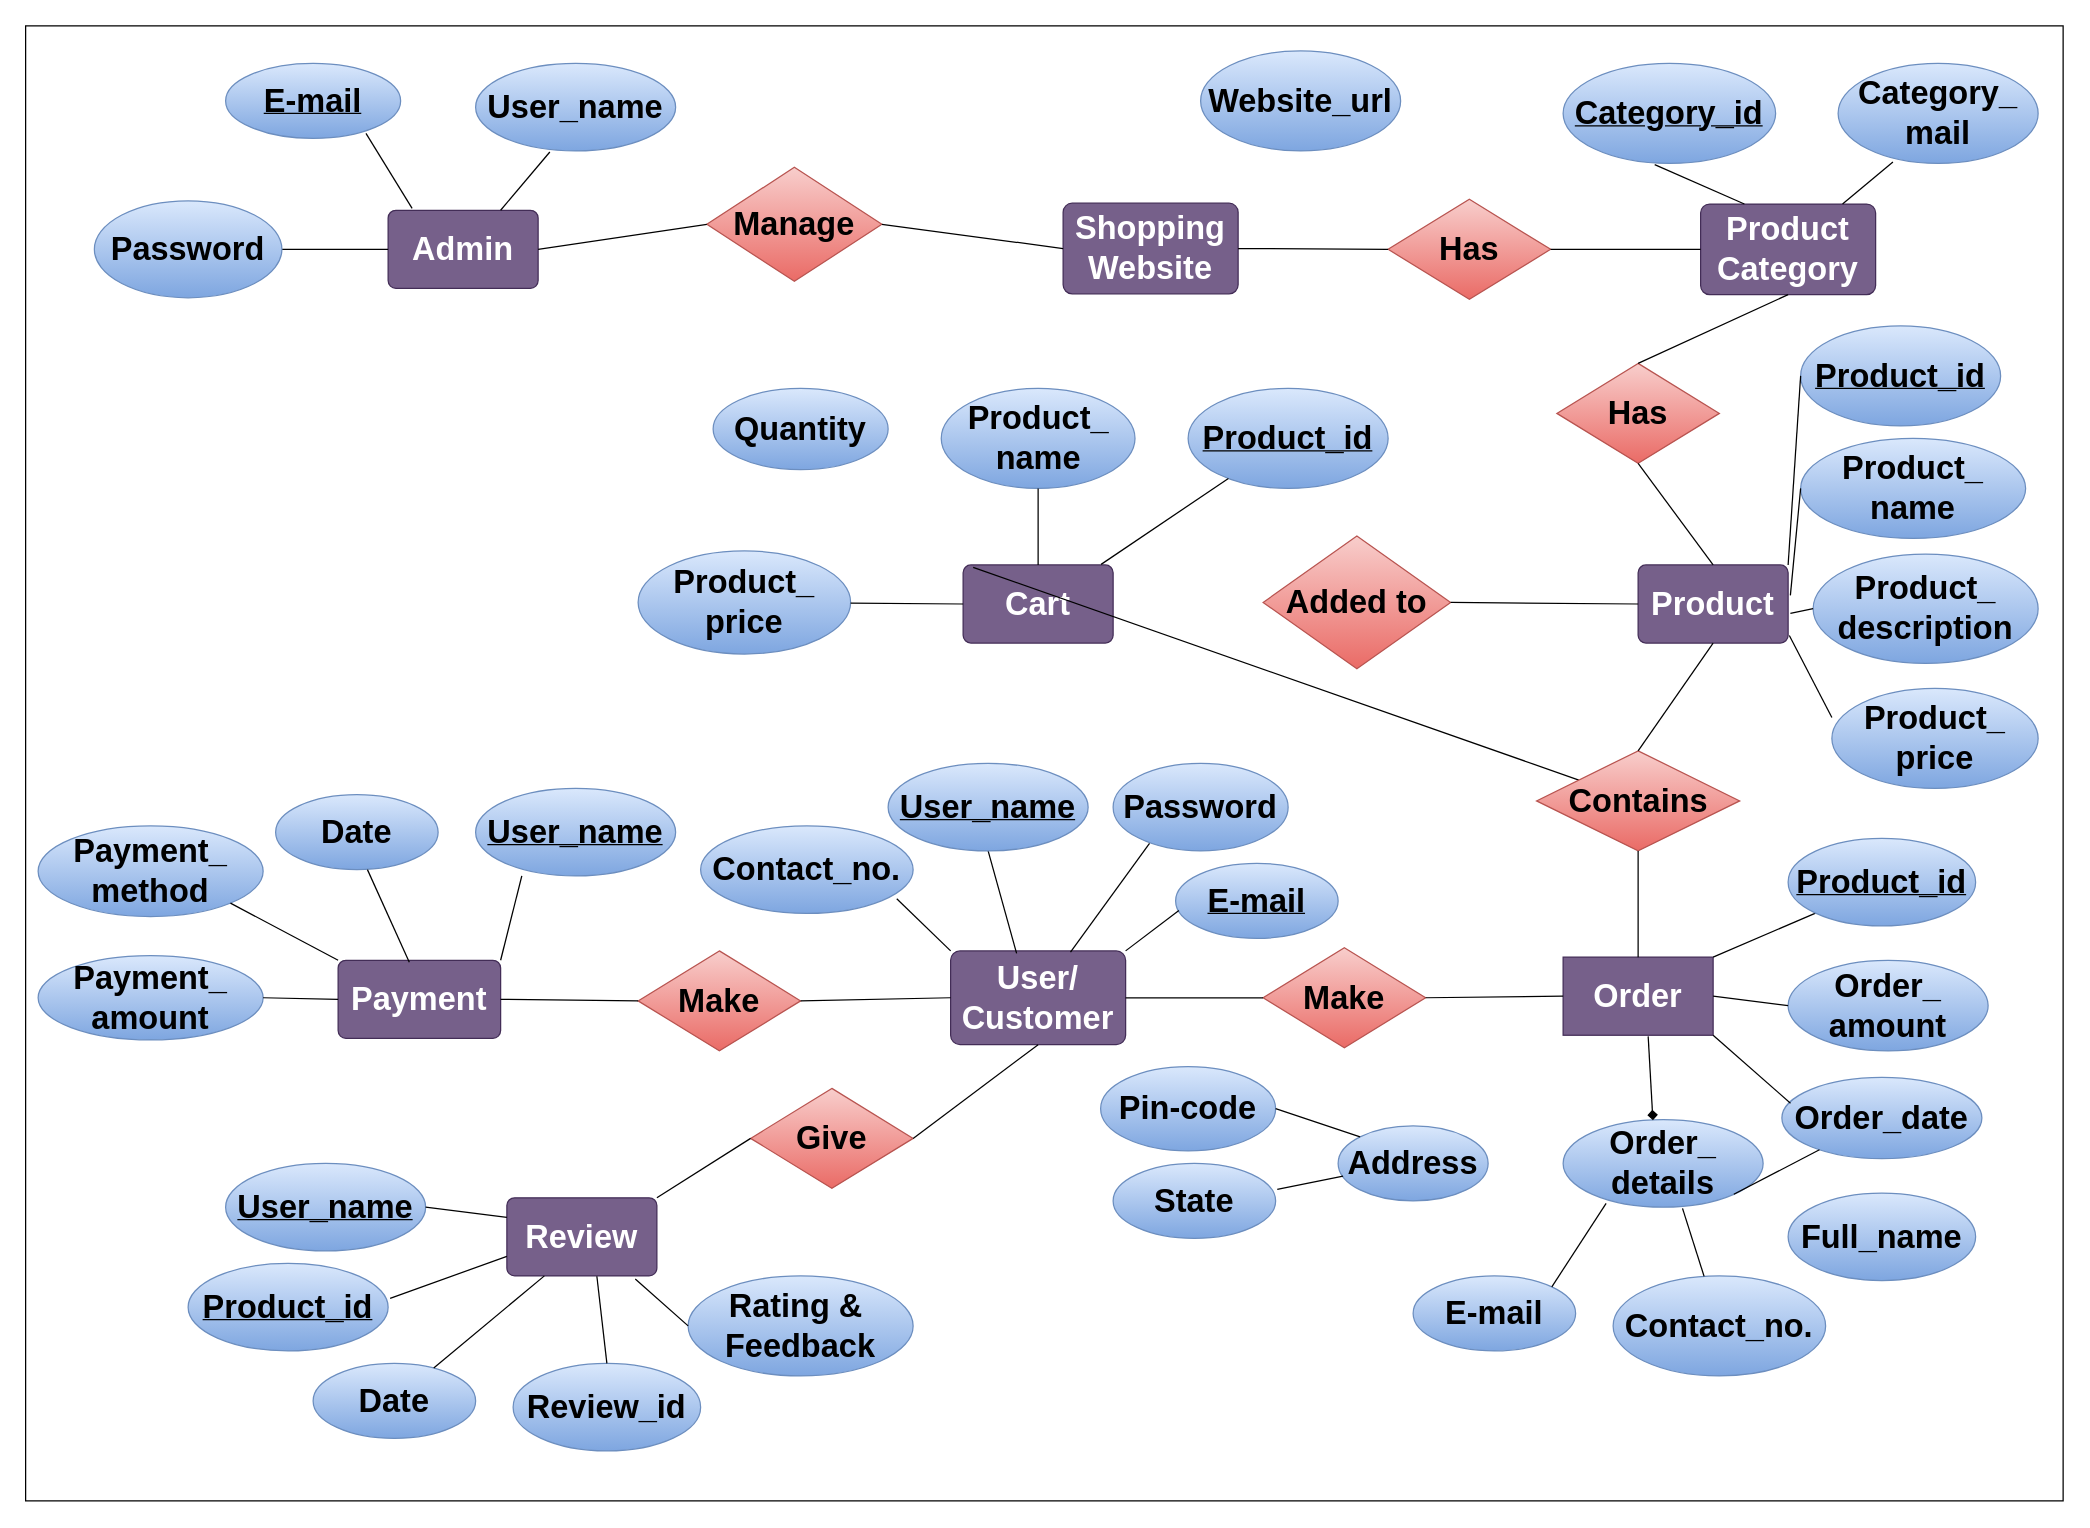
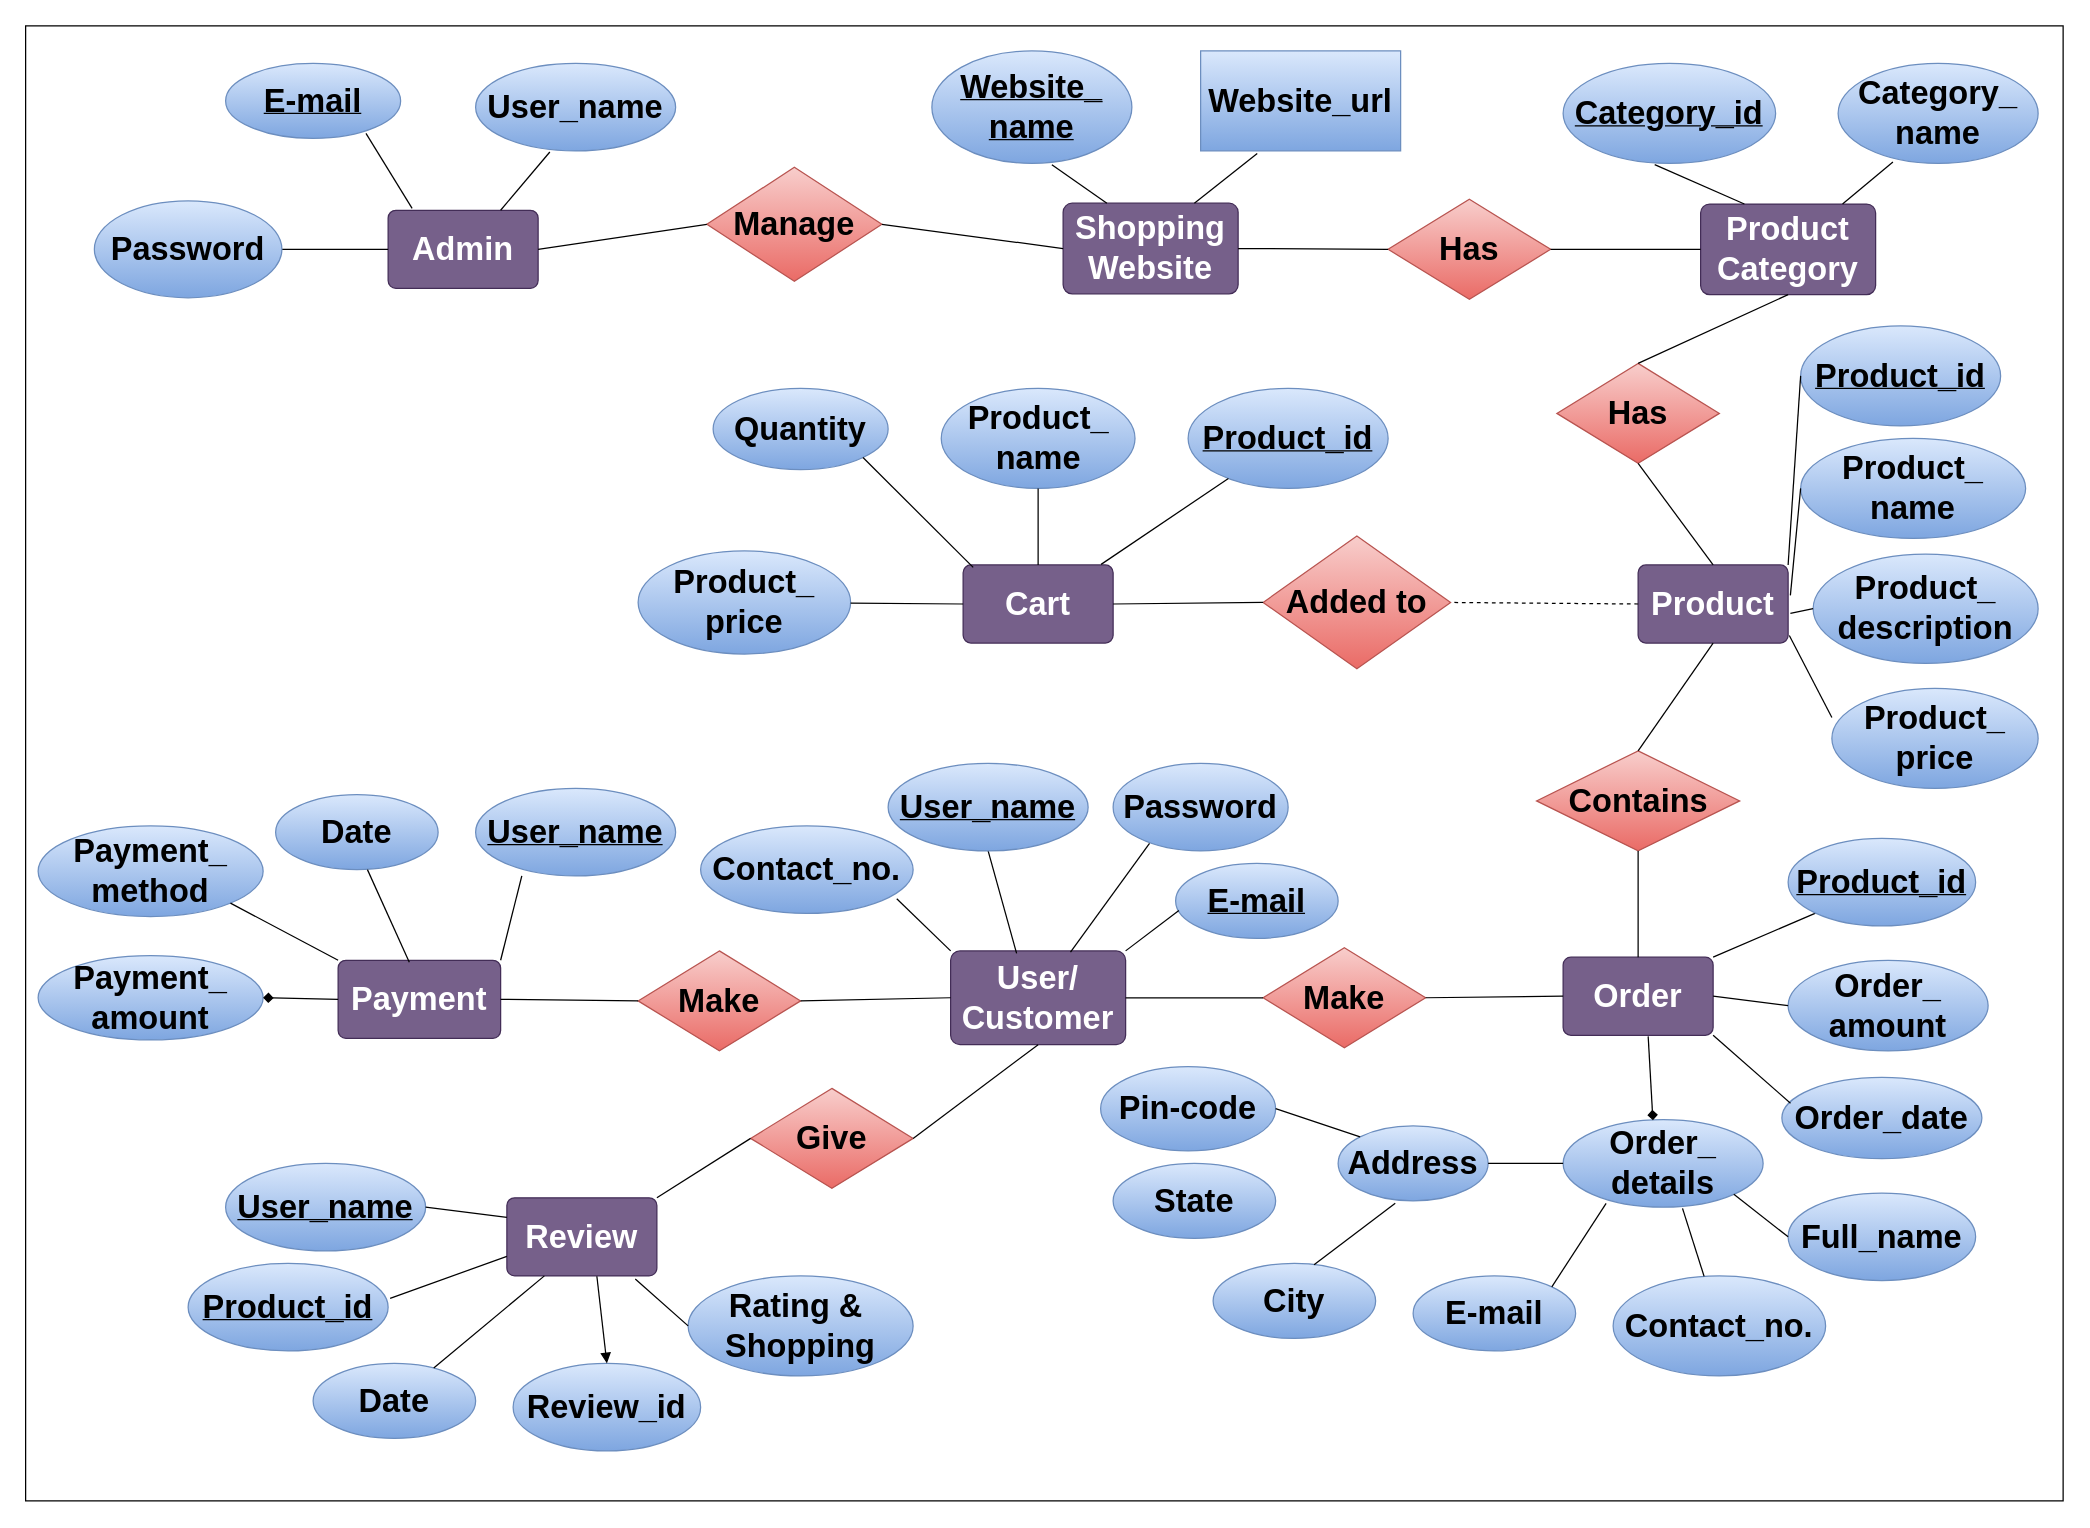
node "Website_url": shape ellipse -> rectangle
node "Website_ name": added
node "Category_ mail": label "Category_ mail" -> "Category_ name"
edge "Website_url" -- "Shopping Website": added
edge "Website_ name" -- "Shopping Website": added
edge "Added to" -- "Cart": added
edge "Added to" -- "Product": style solid -> dashed
edge "Cart" -- "Contains": now "Cart" -- "Quantity"
node "Order": shape rectangle -> rounded rectangle
edge "Payment_ amount" -- "Payment": arrowhead none -> diamond
edge "Address" -- "Order_ details": added
edge "Order_date" -- "Order_ details": now "Full_name" -- "Order_ details"
edge "Address" -- "State": removed
edge "Address" -- "City": added
node "City": added
node "Rating & Feedback": label "Rating & Feedback" -> "Rating & Shopping"
edge "Review" -- "Review_id": arrowhead none -> block
